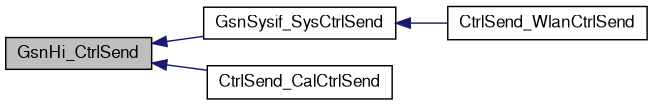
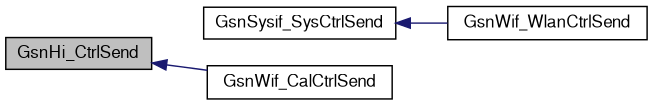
node "CtrlSend_WlanCtrlSend": label "CtrlSend_WlanCtrlSend" -> "GsnWif_WlanCtrlSend"
edge "GsnSysif_SysCtrlSend" -> "GsnHi_CtrlSend": removed
node "CtrlSend_CalCtrlSend": label "CtrlSend_CalCtrlSend" -> "GsnWif_CalCtrlSend"
